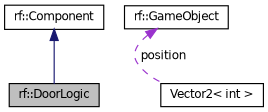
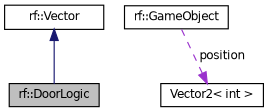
node "rf::Component": label "rf::Component" -> "rf::Vector"
edge "Vector2< int >" -> "rf::GameObject": reversed
